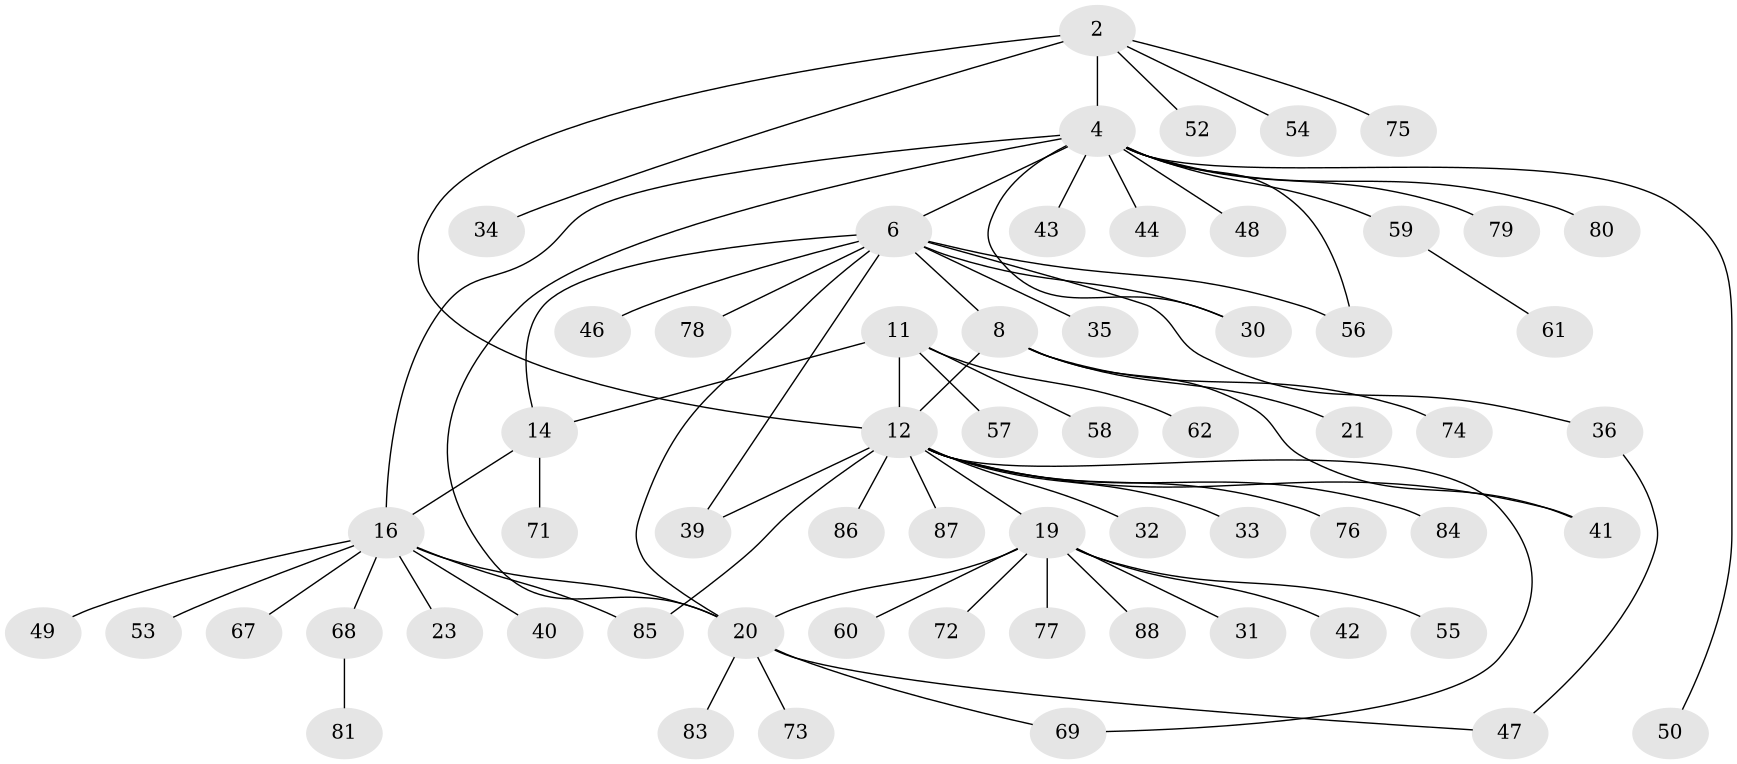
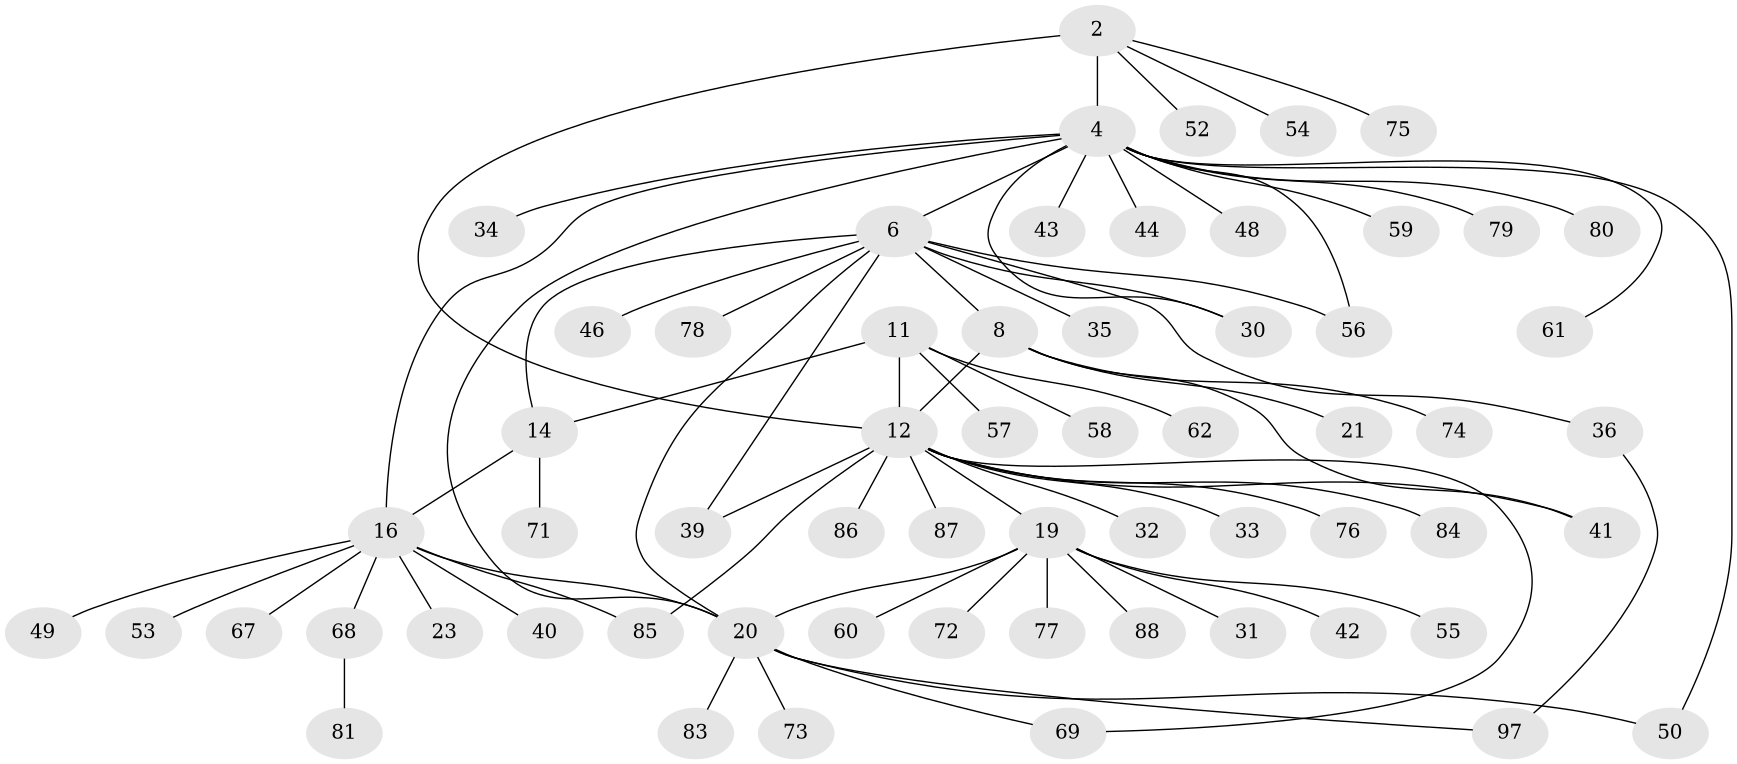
edge "2" -- "34": now "4" -- "34"
edge "59" -- "61": now "4" -- "61"
edge "20" -- "50": added
node "47": label "47" -> "97"
